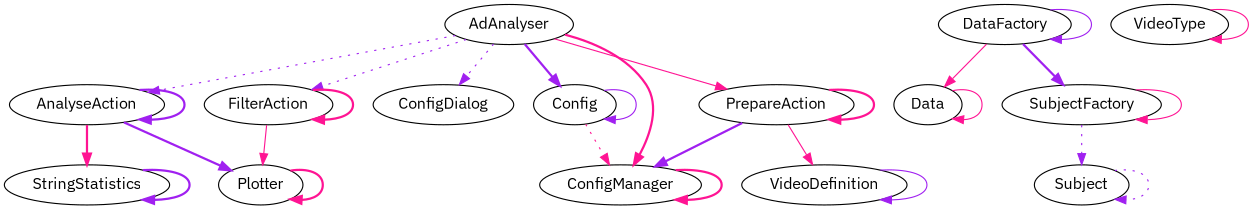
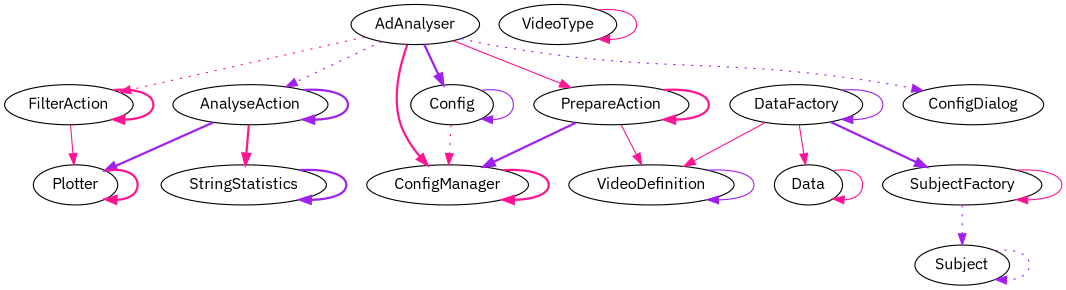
edge "AdAnalyser" -> "FilterAction": color purple -> deeppink
edge "DataFactory" -> "VideoDefinition": added
